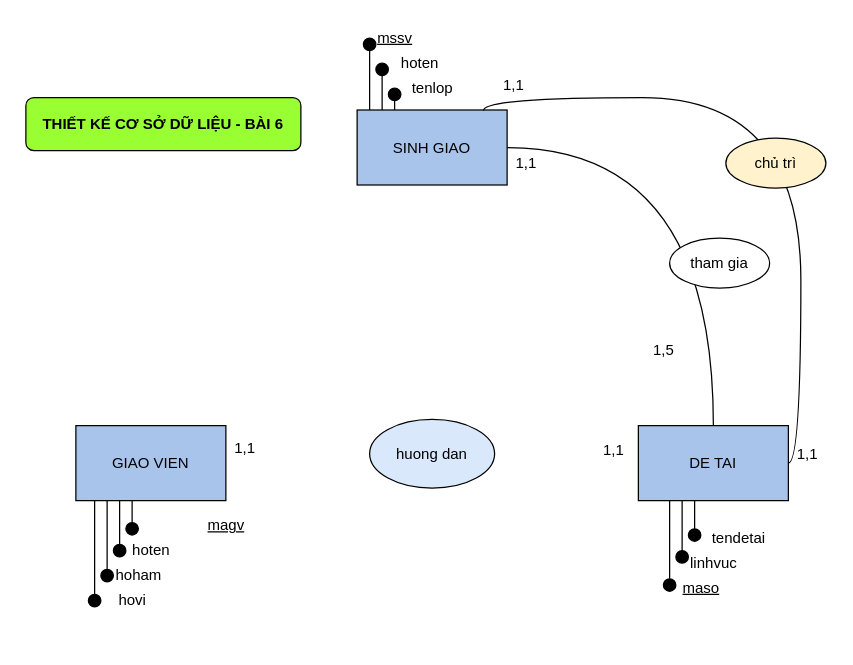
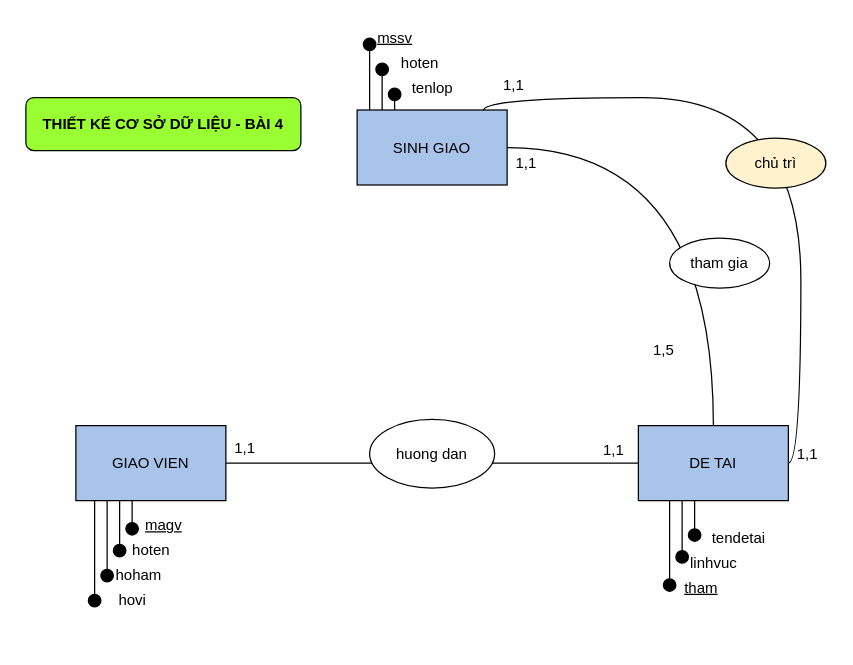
node "THIẾT KẾ CƠ SỞ DỮ LIỆU - BÀI 6": label "THIẾT KẾ CƠ SỞ DỮ LIỆU - BÀI 6" -> "THIẾT KẾ CƠ SỞ DỮ LIỆU - BÀI 4"
node "huong dan": fillcolor #dae8fc -> #ffffff
edge "GIAO VIEN" -- "DE TAI": added
node "magv": moved (226, 526) -> (163, 526)
node "maso": label "maso" -> "tham"
